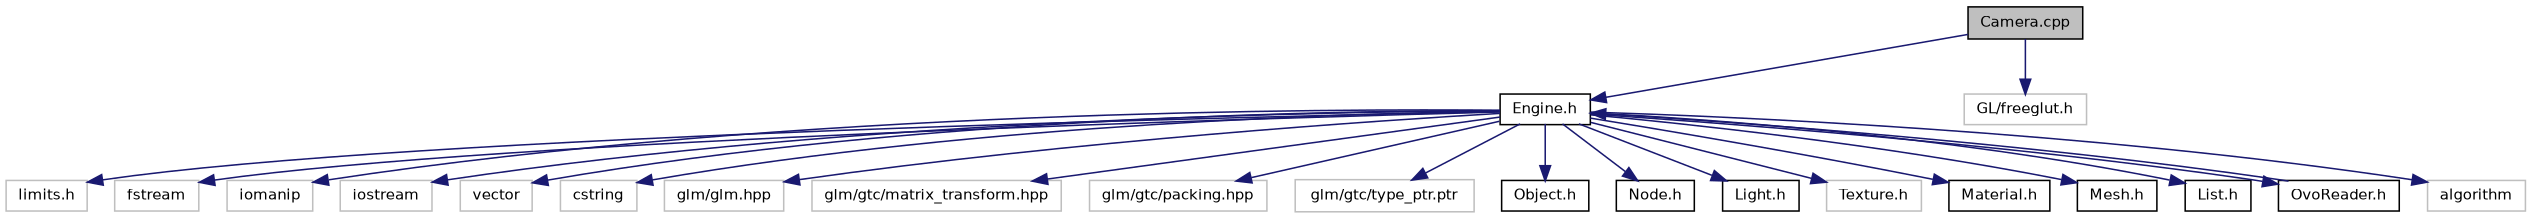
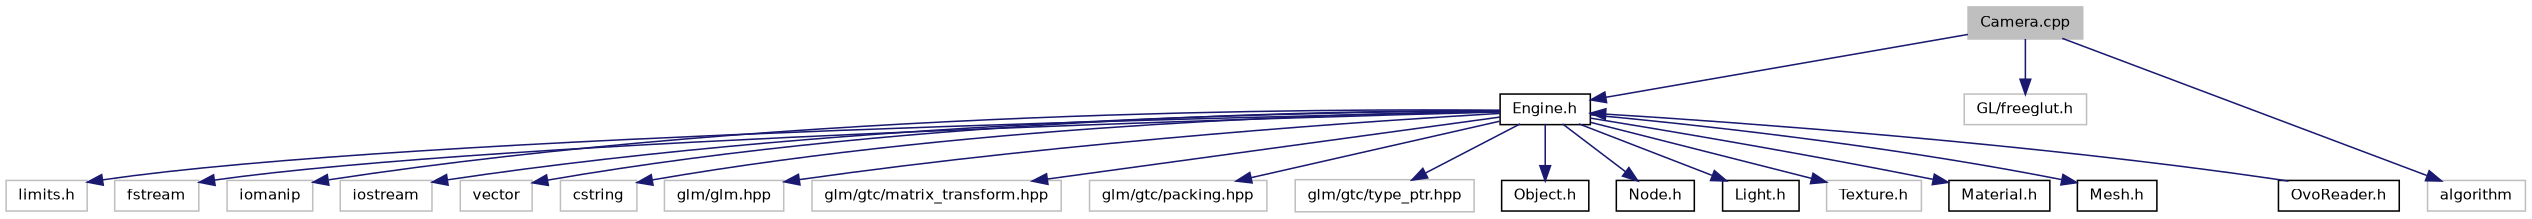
node "Camera.cpp": color black -> grey75
edge "Engine.h" -> "algorithm": now "Camera.cpp" -> "algorithm"
edge "Engine.h" -> "OvoReader.h": removed
node "glm/gtc/type_ptr.ptr": label "glm/gtc/type_ptr.ptr" -> "glm/gtc/type_ptr.hpp"
node "List.h": removed
